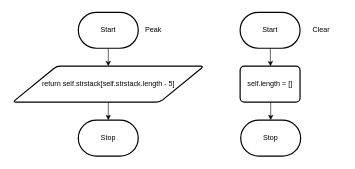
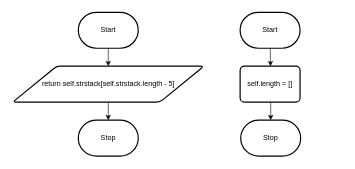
node "Peak": removed
node "Clear": removed
